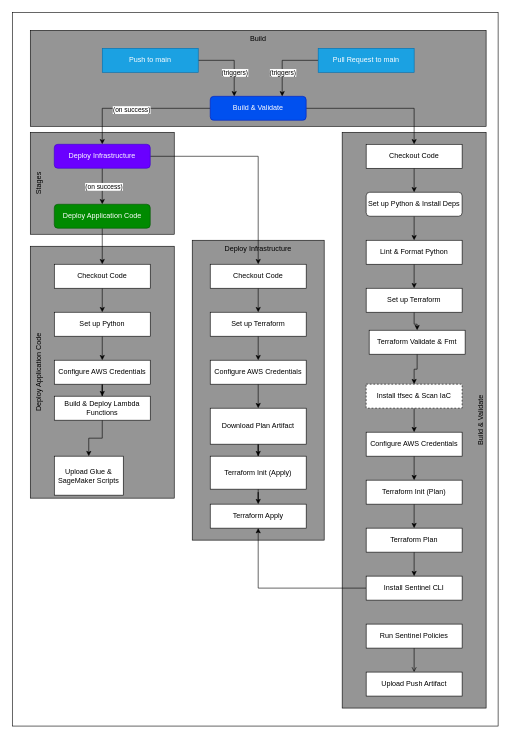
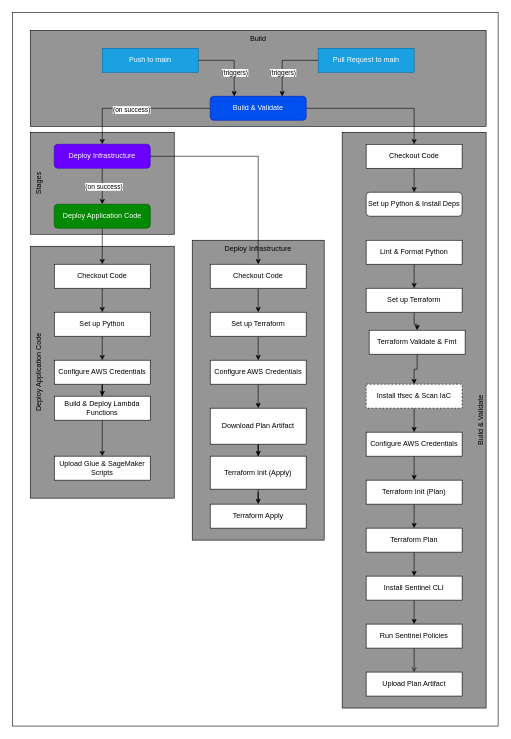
edge "Set up Python & Install Deps" -> "Lint & Format Python": removed
node "Upload Glue & SageMaker Scripts": size 69x39 -> 96x24
edge "Install Sentinel CLI" -> "Terraform Apply": now "Install Sentinel CLI" -> "Run Sentinel Policies"
node "Upload Push Artifact": label "Upload Push Artifact" -> "Upload Plan Artifact"
